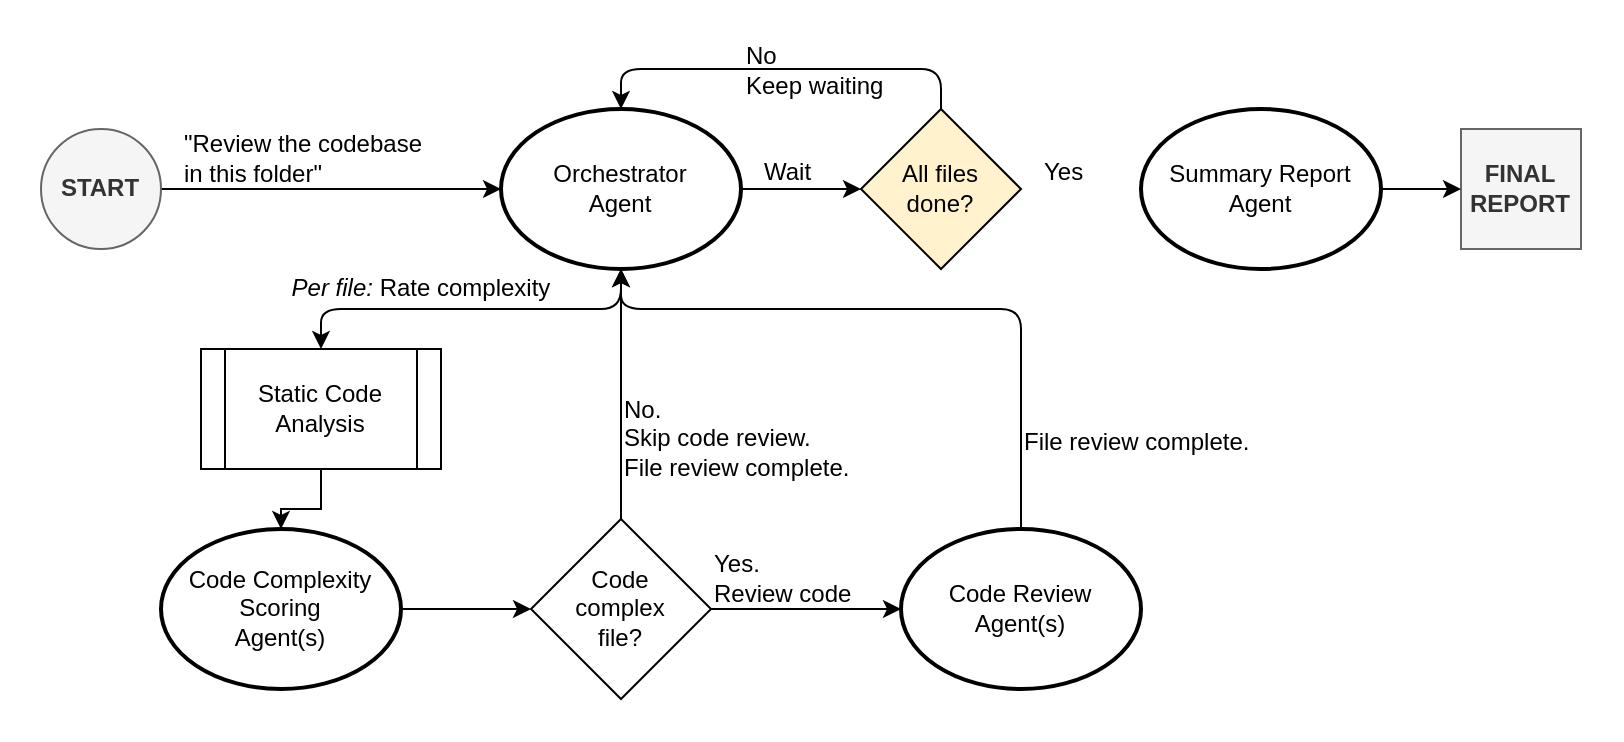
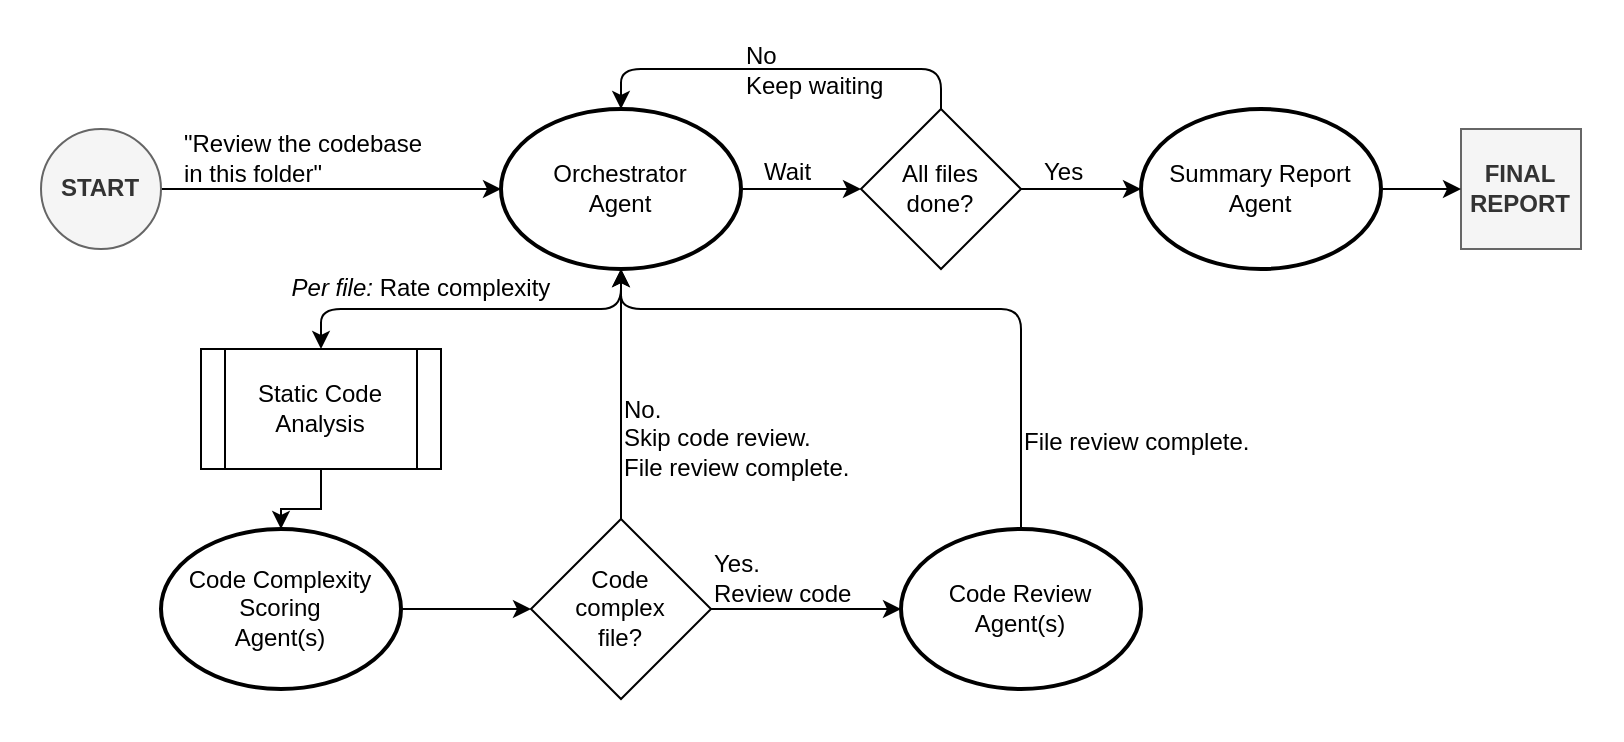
node "All files done?": fillcolor #fff2cc -> #ffffff
edge "All files done?" -> "Summary Report Agent": added
